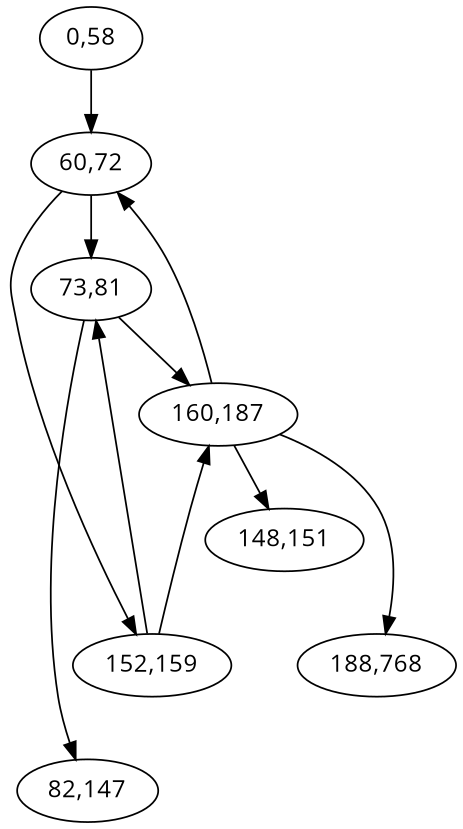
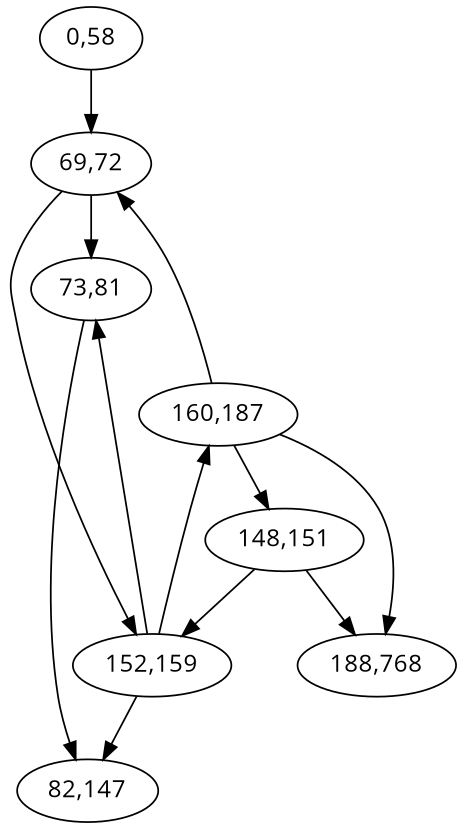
node "60,72": label "60,72" -> "69,72"
edge "73,81" -> "160,187": removed
edge "148,151" -> "188,768": added
edge "148,151" -> "152,159": added
edge "152,159" -> "82,147": added
